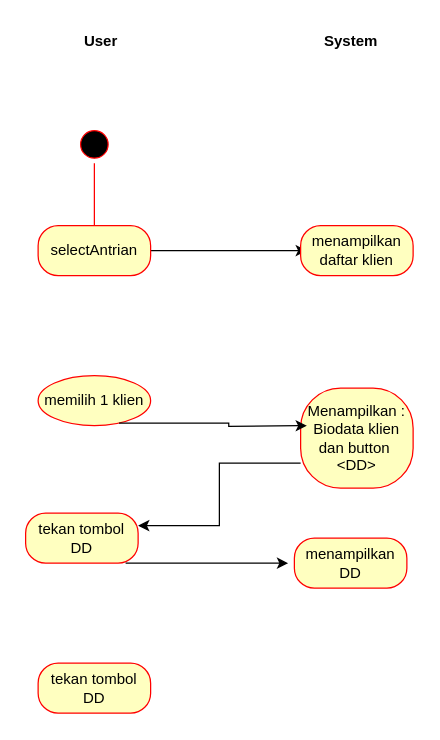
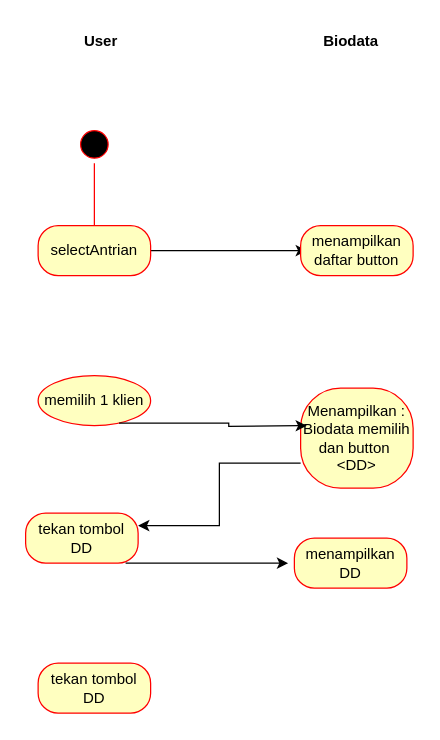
node "System": label "System" -> "Biodata"
node "menampilkan daftar klien": label "menampilkan daftar klien" -> "menampilkan daftar button"
node "Menampilkan : Biodata klien dan button <DD>": label "Menampilkan : Biodata klien dan button <DD>" -> "Menampilkan : Biodata memilih dan button <DD>"
